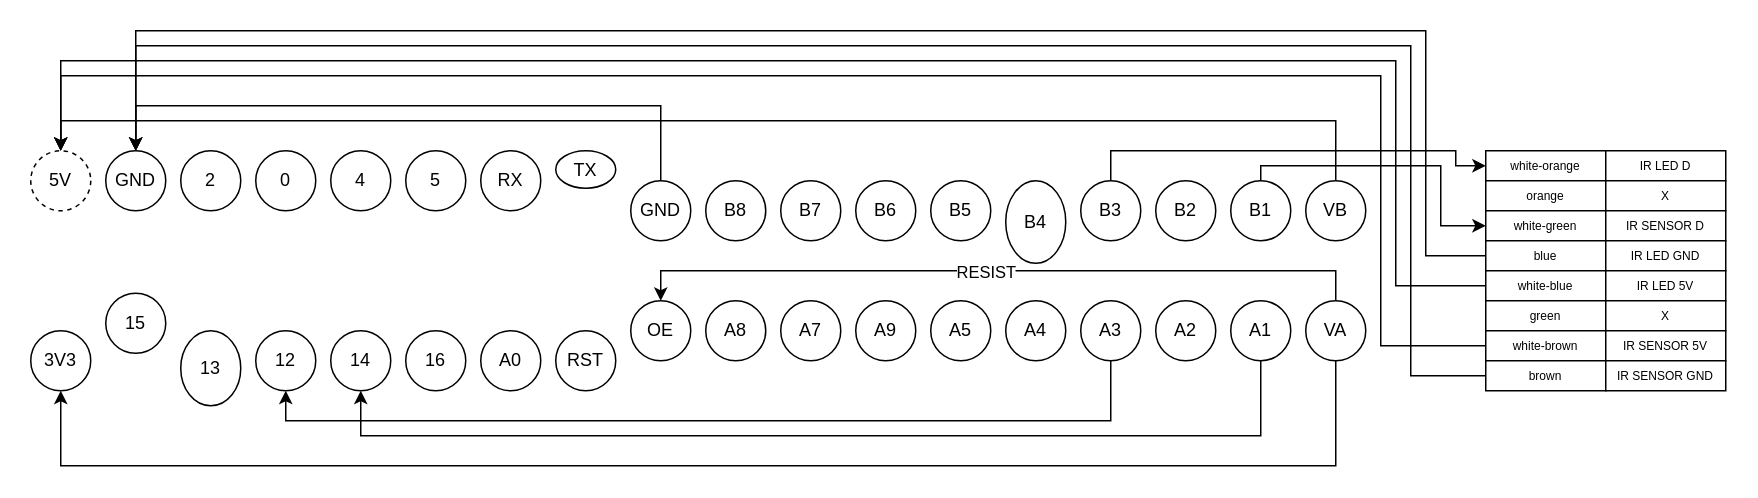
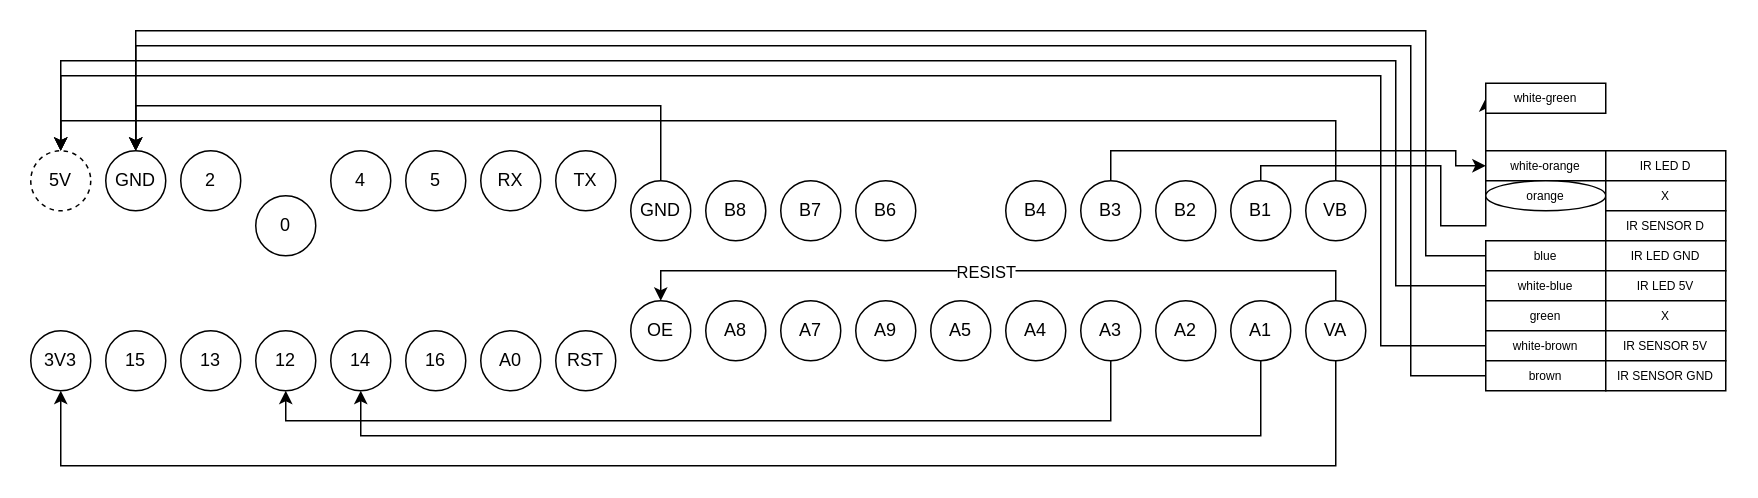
node "TX": size 60x38 -> 60x60
node "0": moved (286, 181) -> (286, 226)
node "orange": shape rectangle -> ellipse
node "B5": removed
node "B4": size 60x83 -> 60x60
node "white-green": moved (1546, 226) -> (1546, 98)
node "15": moved (136, 323) -> (136, 361)
node "13": size 60x75 -> 60x60
